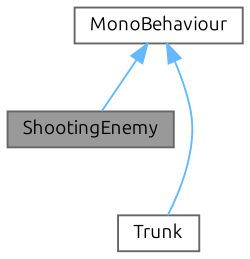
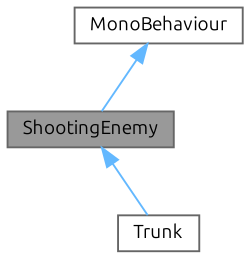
edge "Trunk" -> "MonoBehaviour": now "Trunk" -> "ShootingEnemy"
